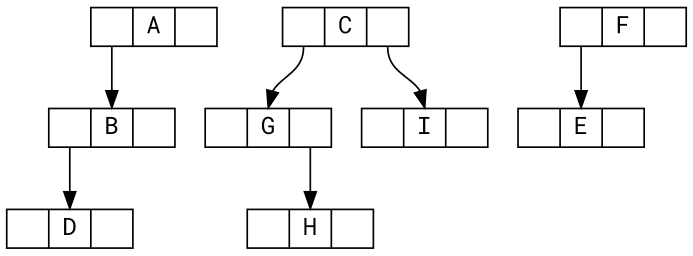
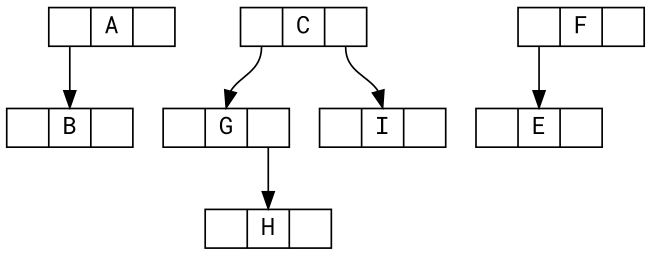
node "D": removed
